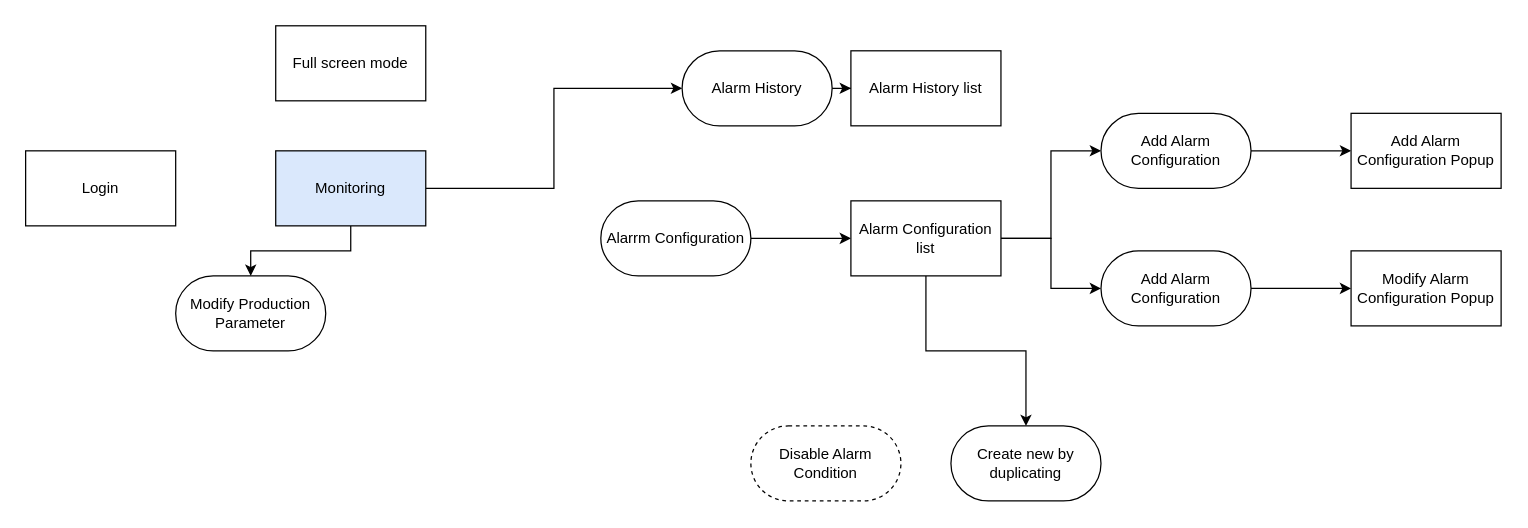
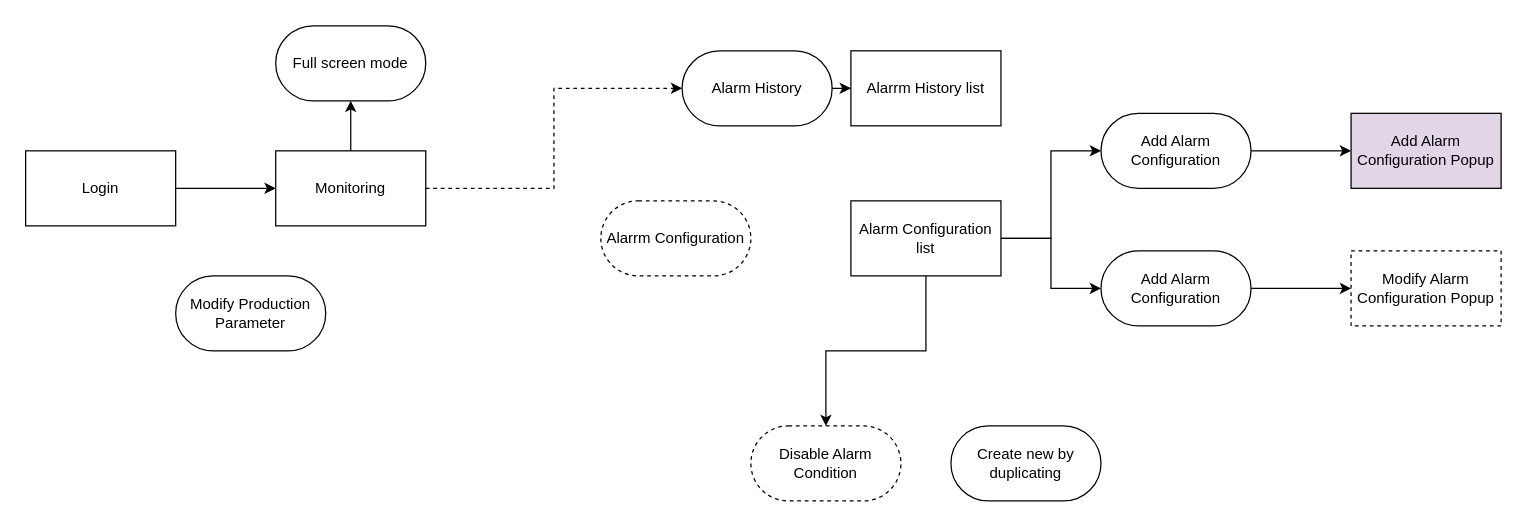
node "Full screen mode": shape rectangle -> rounded rectangle
node "Alarm History list": label "Alarm History list" -> "Alarrm History list"
edge "Monitoring" -> "Full screen mode": added
edge "Monitoring" -> "Alarm History": style solid -> dashed
node "Add Alarm Configuration Popup": fillcolor #ffffff -> #e1d5e7
edge "Login" -> "Monitoring": added
node "Monitoring": fillcolor #dae8fc -> #ffffff
node "Alarrm Configuration": style solid -> dashed
edge "Alarrm Configuration" -> "Alarm Configuration list": removed
edge "Monitoring" -> "Modify Production Parameter": removed
node "Modify Alarm Configuration Popup": style solid -> dashed
edge "Alarm Configuration list" -> "Disable Alarm Condition": added
edge "Alarm Configuration list" -> "Create new by duplicating": removed
